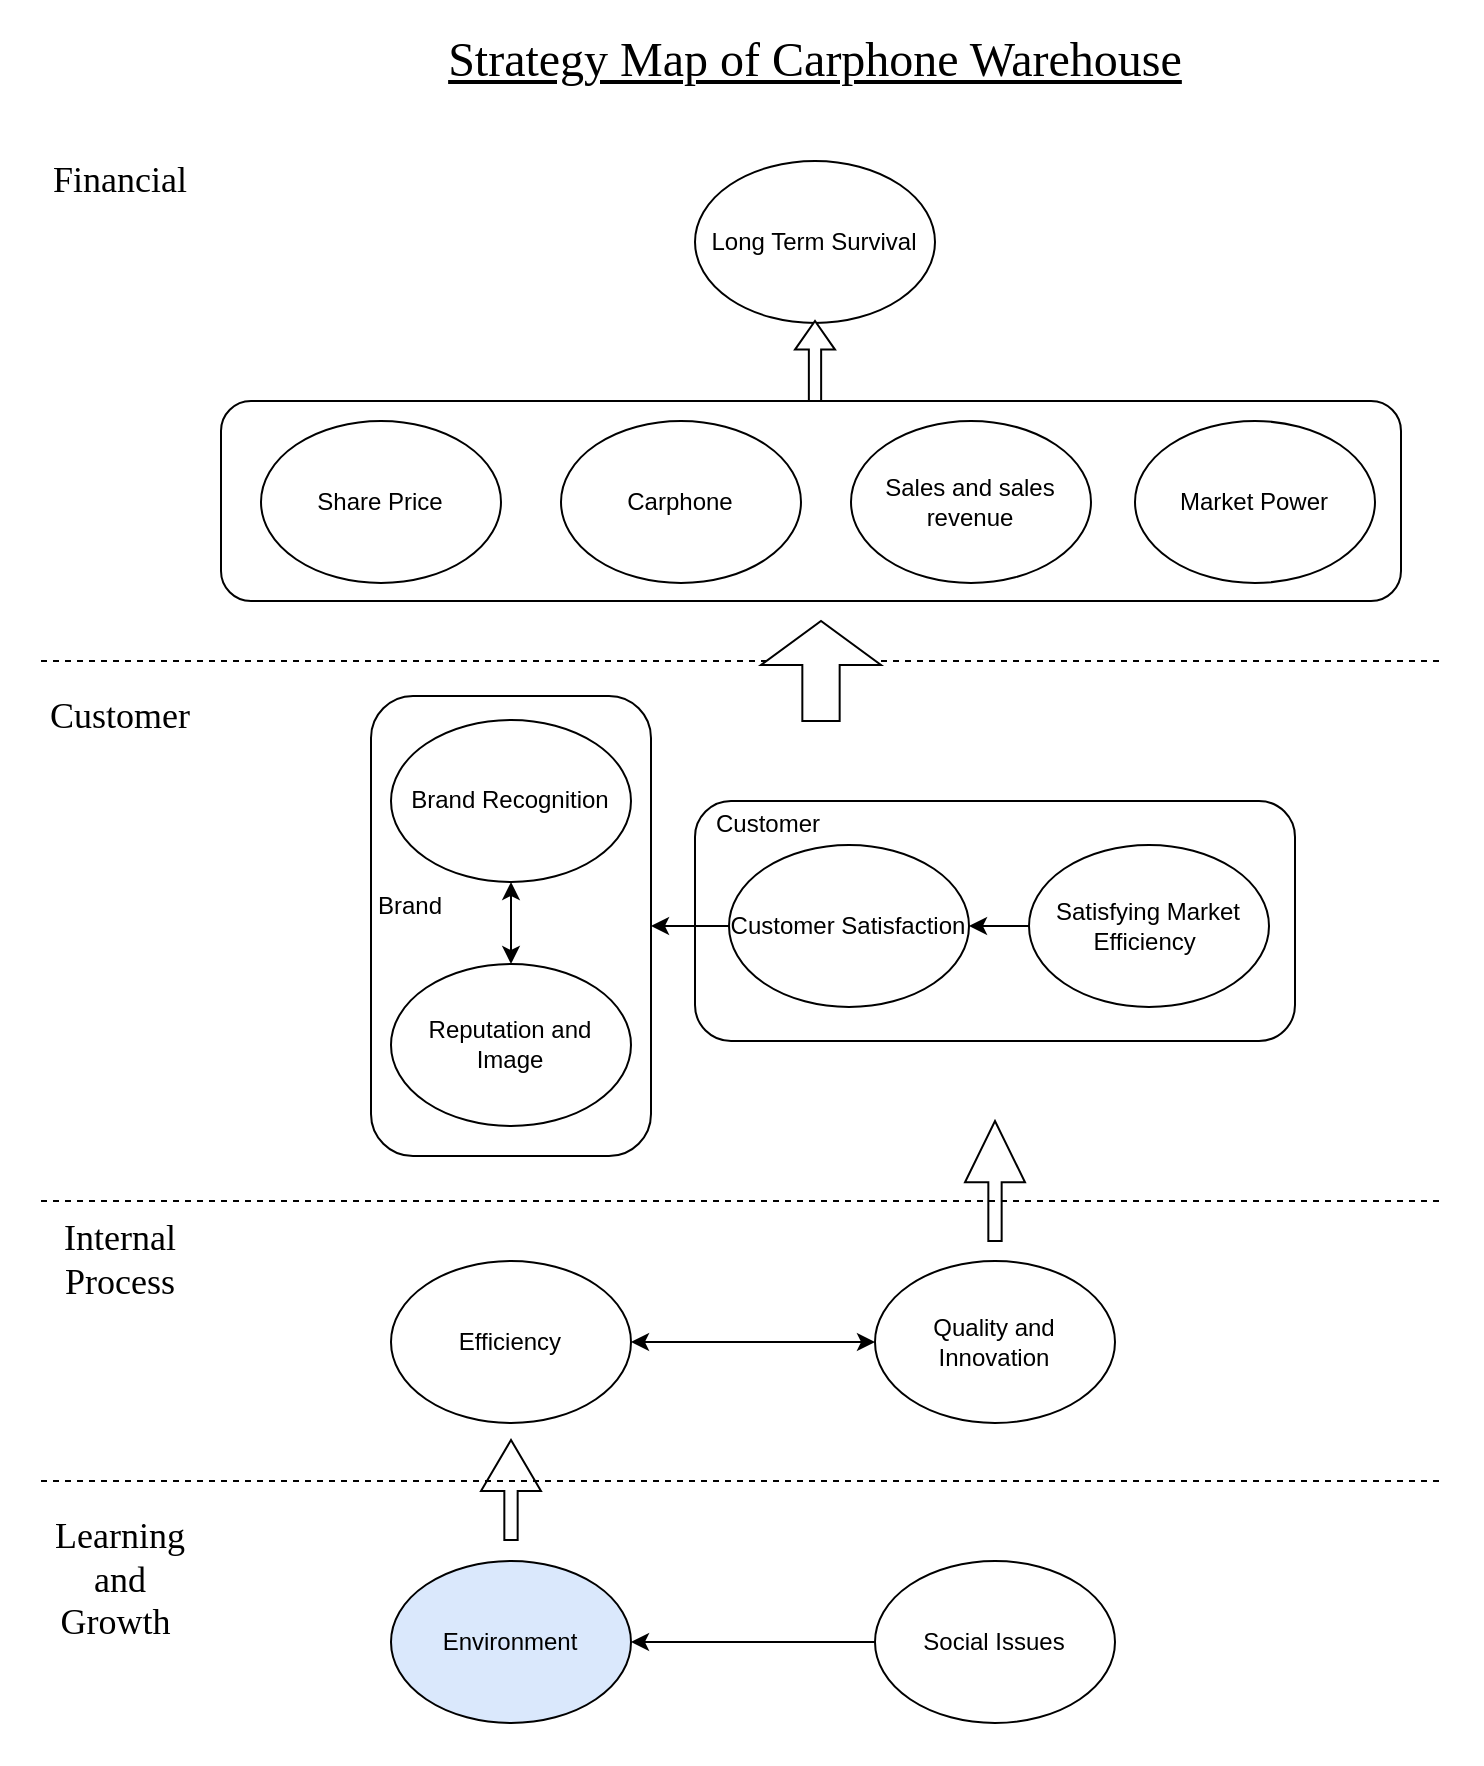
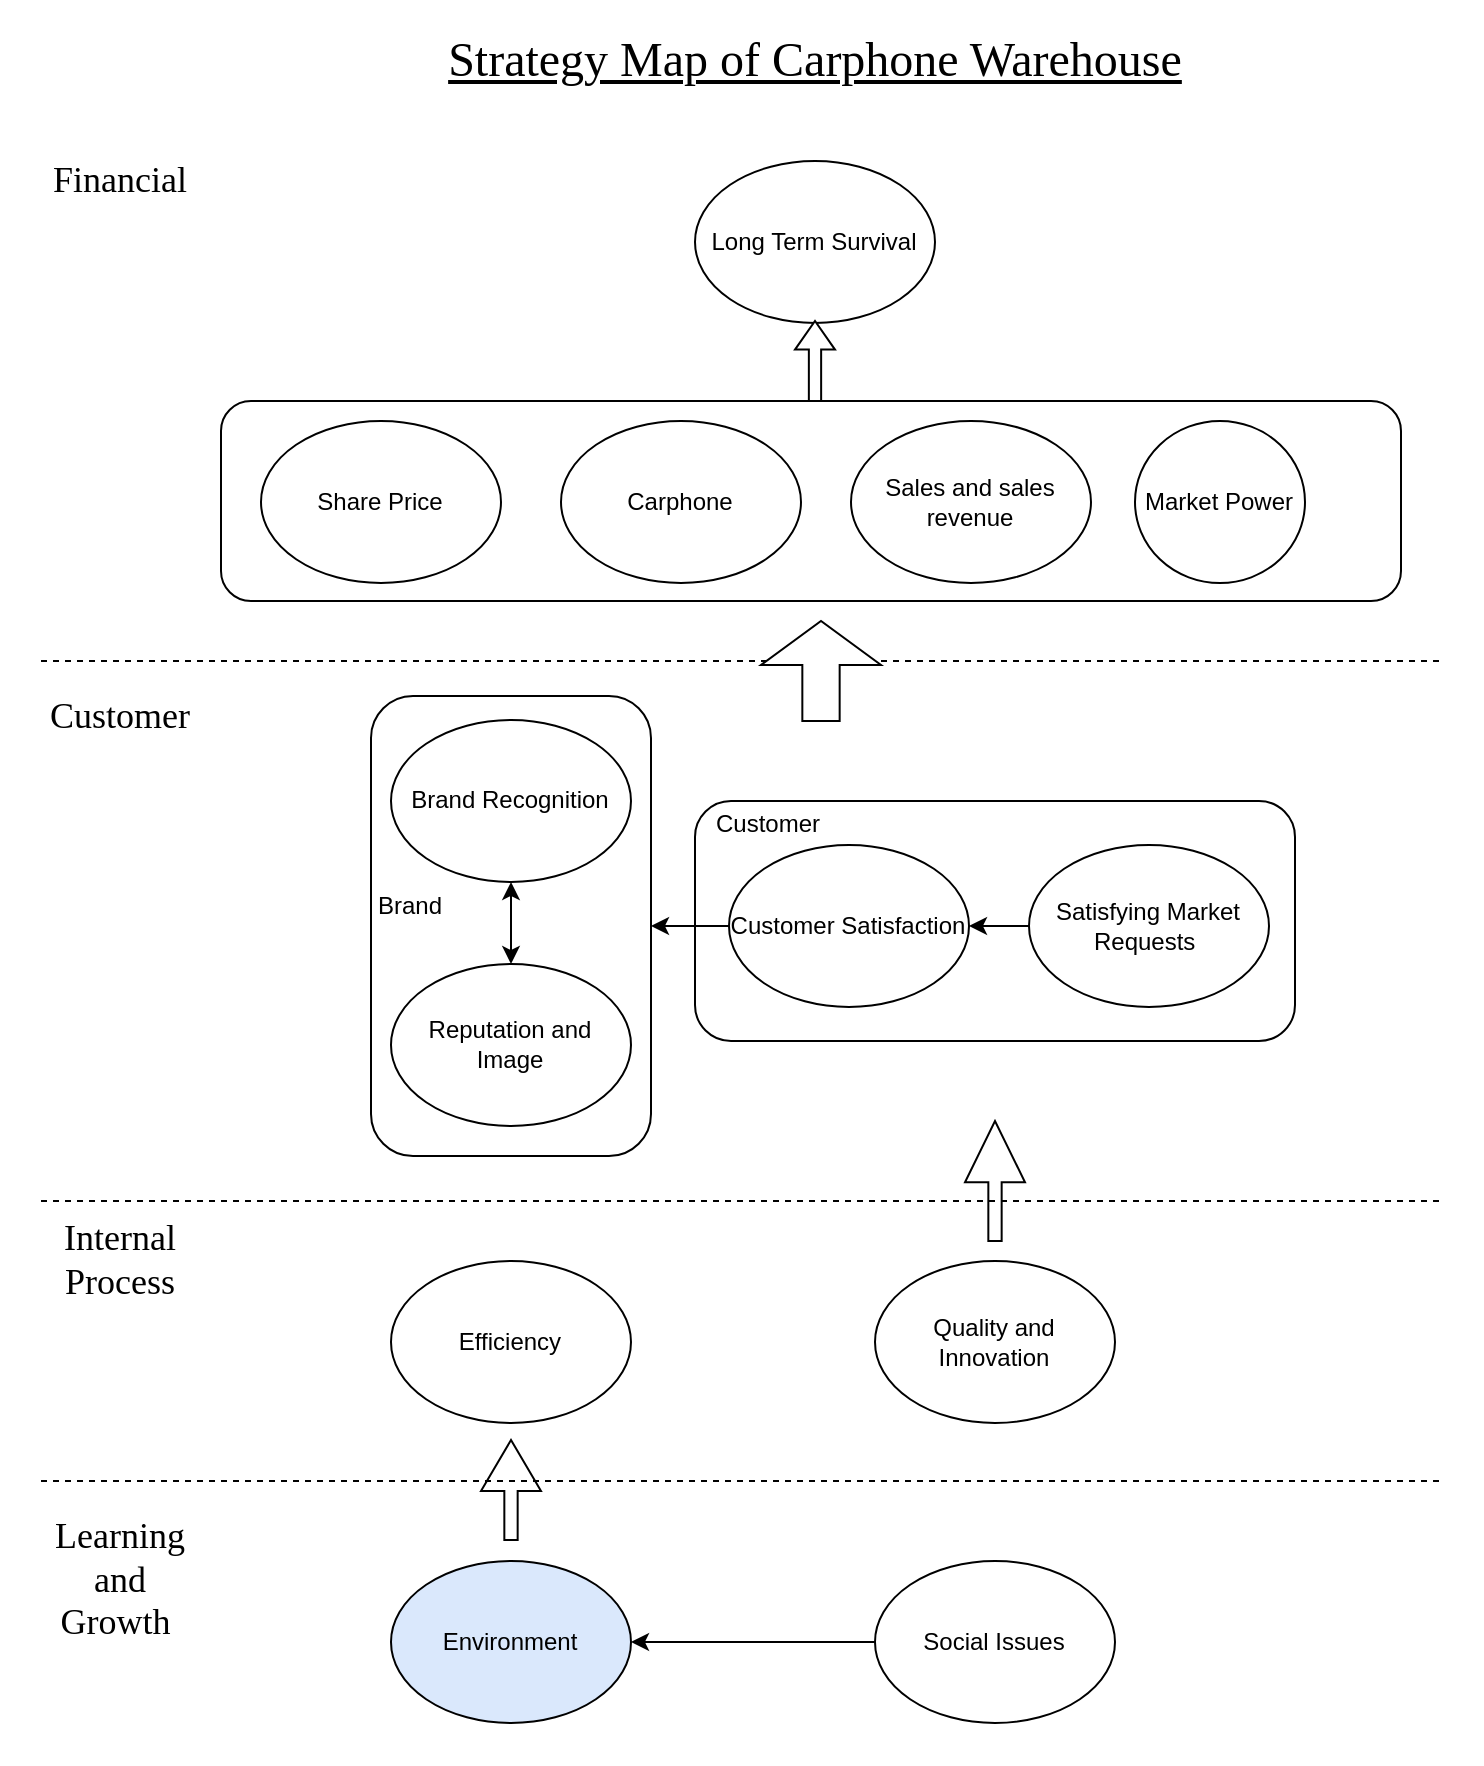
node "Market Power": size 240x162 -> 170x162
node "Satisfying Market Efficiency": label "Satisfying Market Efficiency" -> "Satisfying Market Requests"
edge "Efficiency" -- "Quality and Innovation": removed
